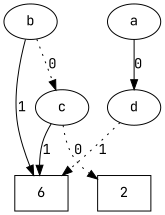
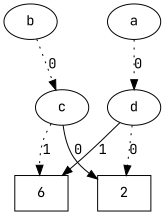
edge "a" -> "d": style solid -> dotted
edge "b" -> "6": removed, label "1"
edge "c" -> "6": style solid -> dotted
edge "d" -> "2": added, label "0"
edge "d" -> "6": style dotted -> solid
edge "c" -> "2": style dotted -> solid
